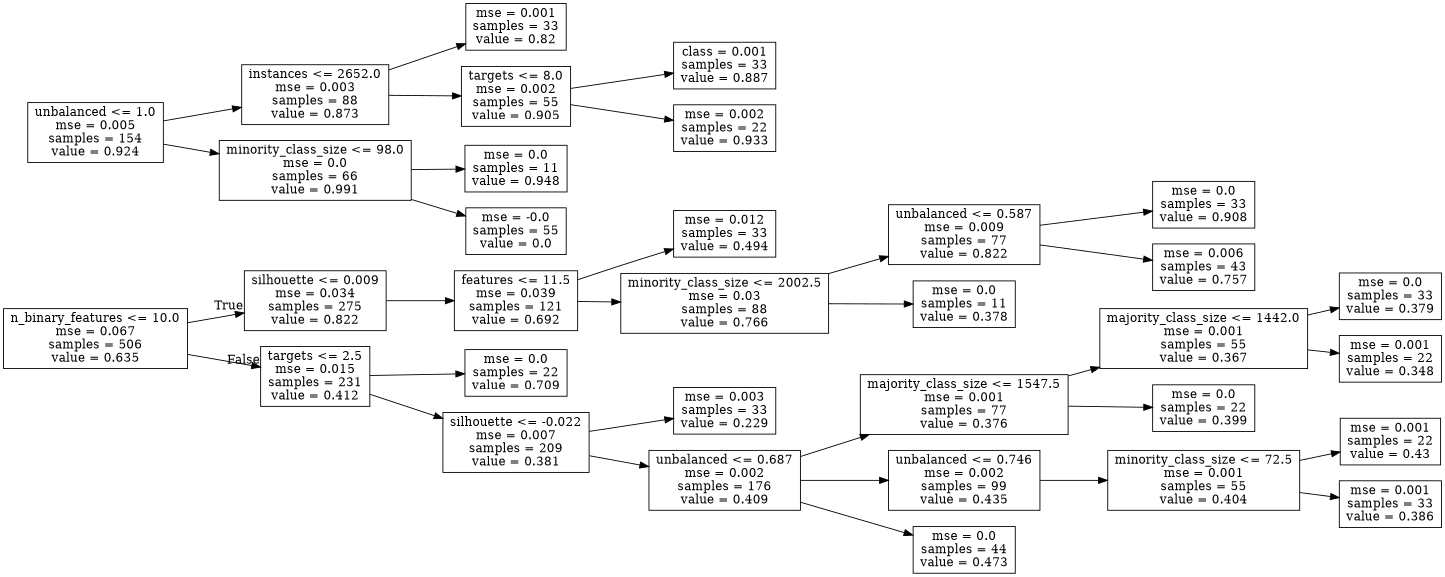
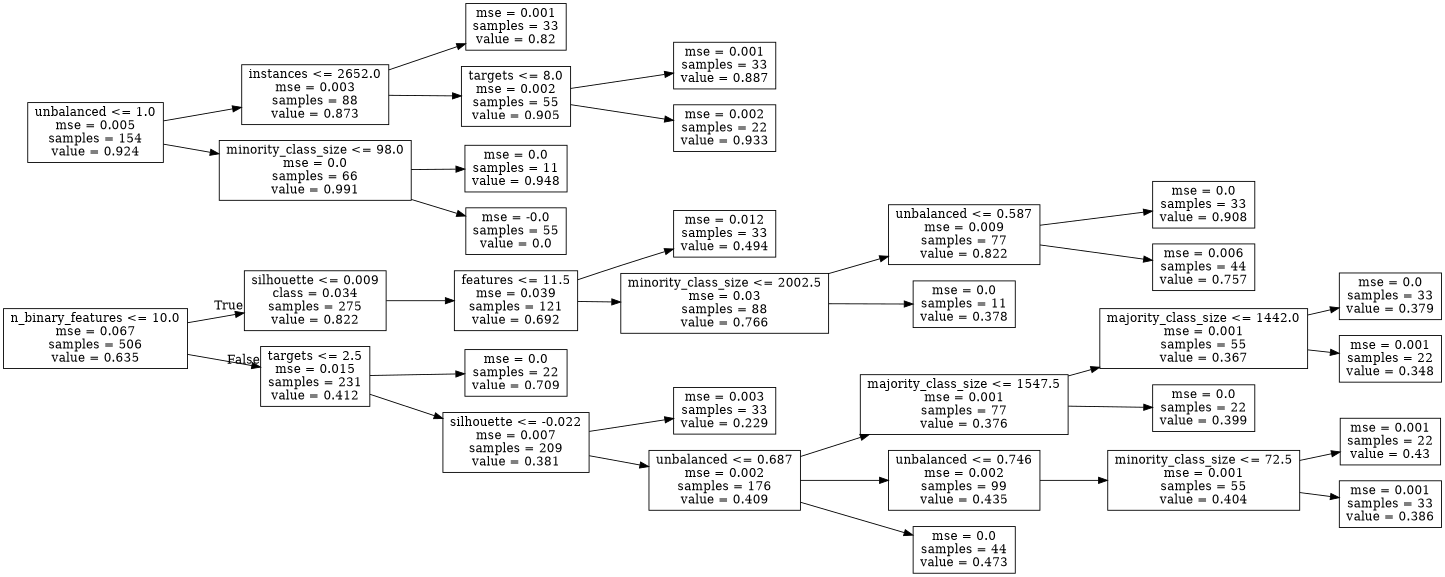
node "class = 0.001 samples = 33 value = 0.887": label "class = 0.001 samples = 33 value = 0.887" -> "mse = 0.001 samples = 33 value = 0.887"
node "mse = 0.006 samples = 43 value = 0.757": label "mse = 0.006 samples = 43 value = 0.757" -> "mse = 0.006 samples = 44 value = 0.757"
node "silhouette <= 0.009 mse = 0.034 samples = 275 value = 0.822": label "silhouette <= 0.009 mse = 0.034 samples = 275 value = 0.822" -> "silhouette <= 0.009 class = 0.034 samples = 275 value = 0.822"
